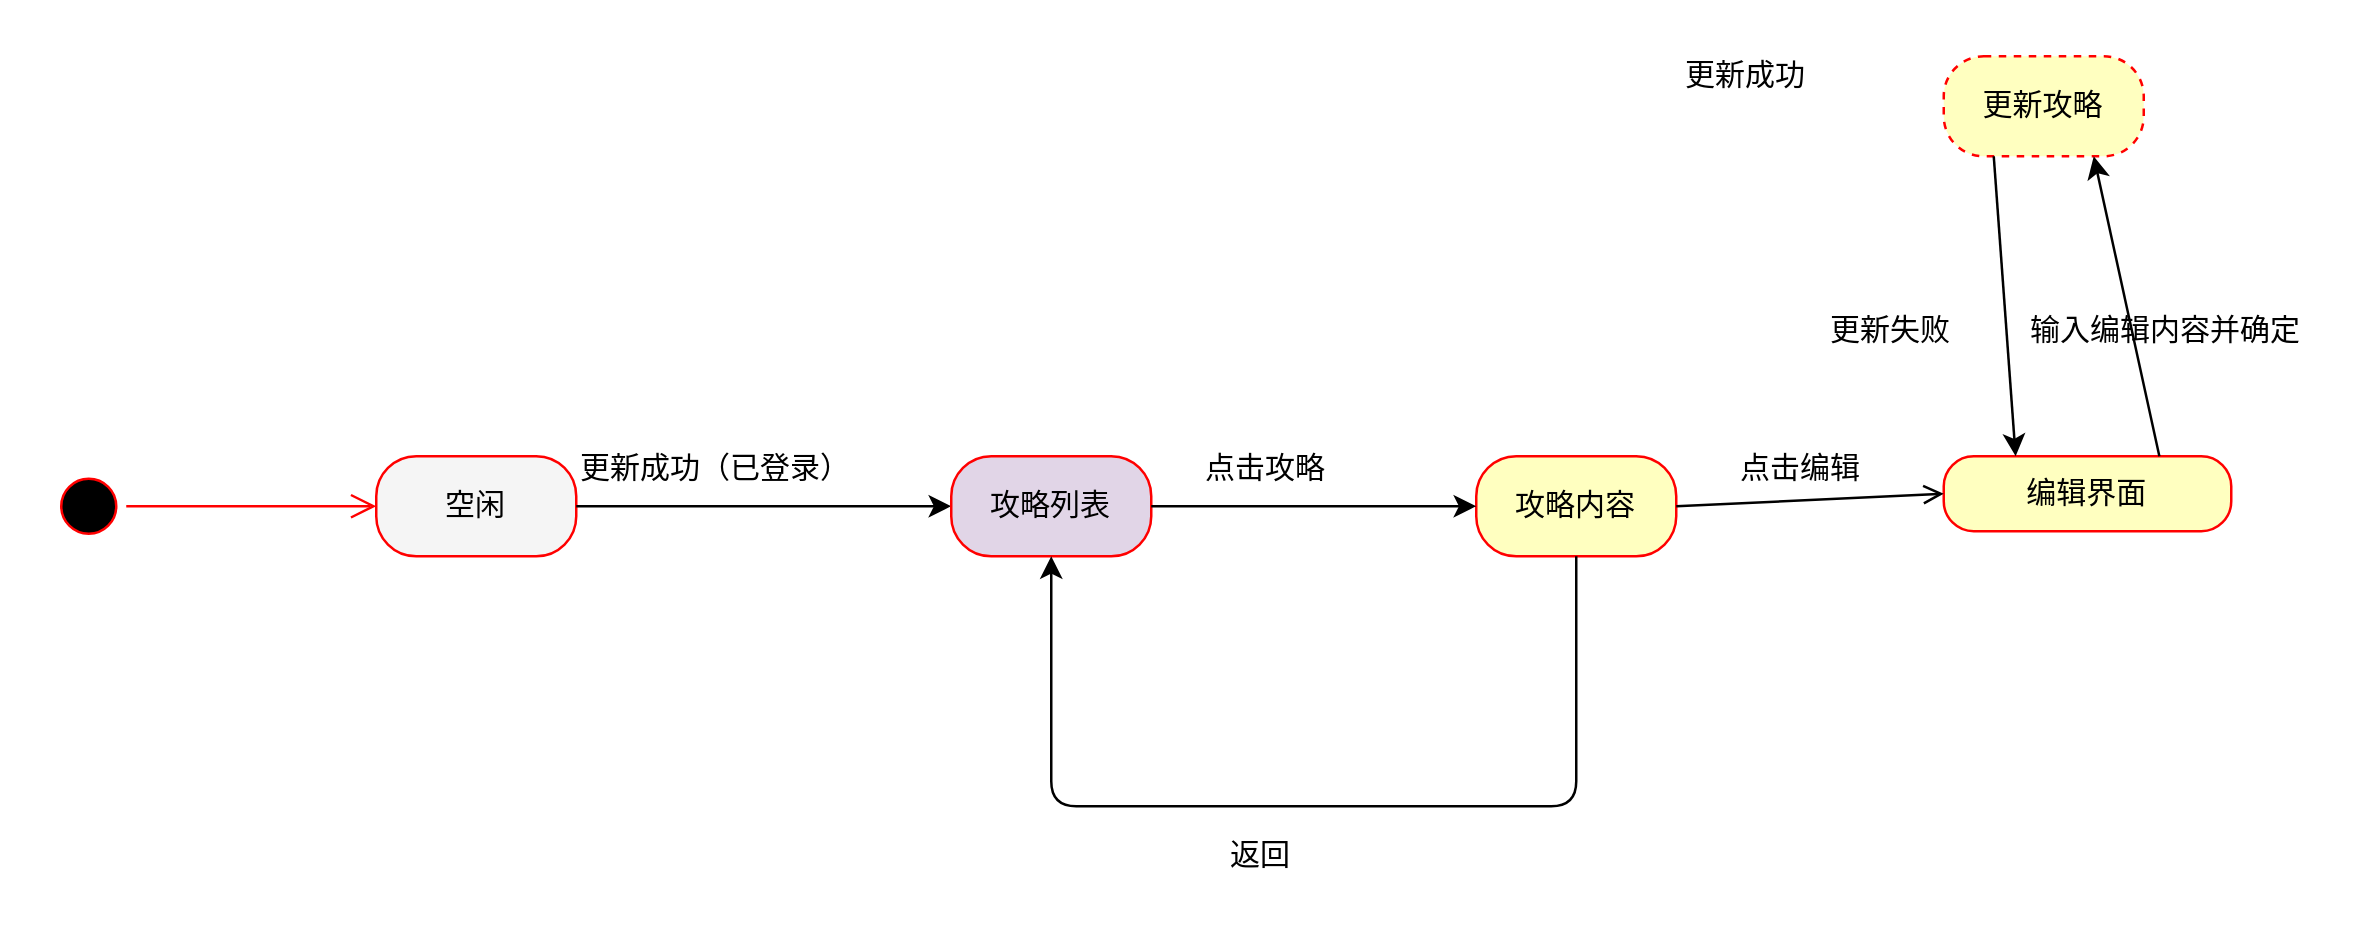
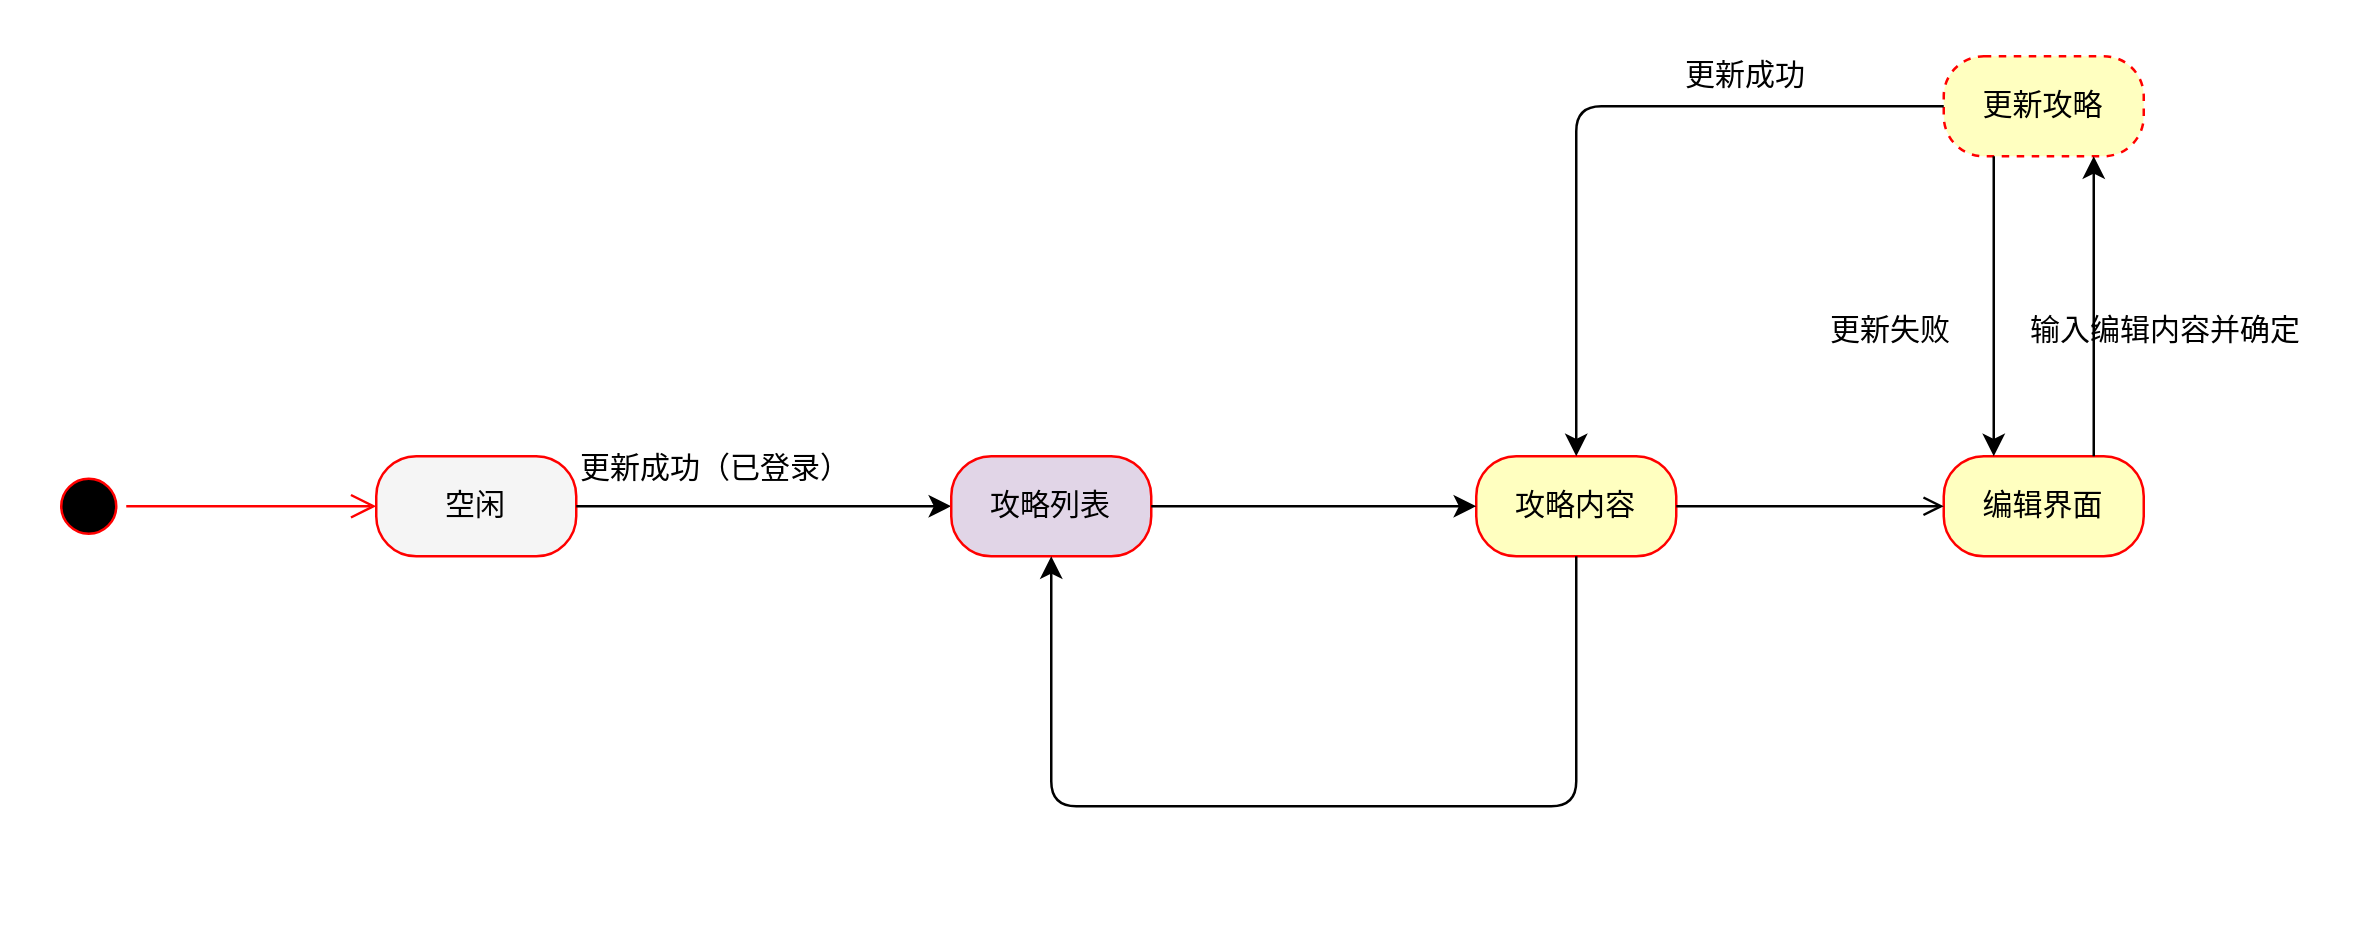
edge "更新攻略" -> "攻略内容": added
node "点击攻略": removed
node "点击编辑": removed
node "编辑界面": size 288x75 -> 200x100
node "返回": removed
